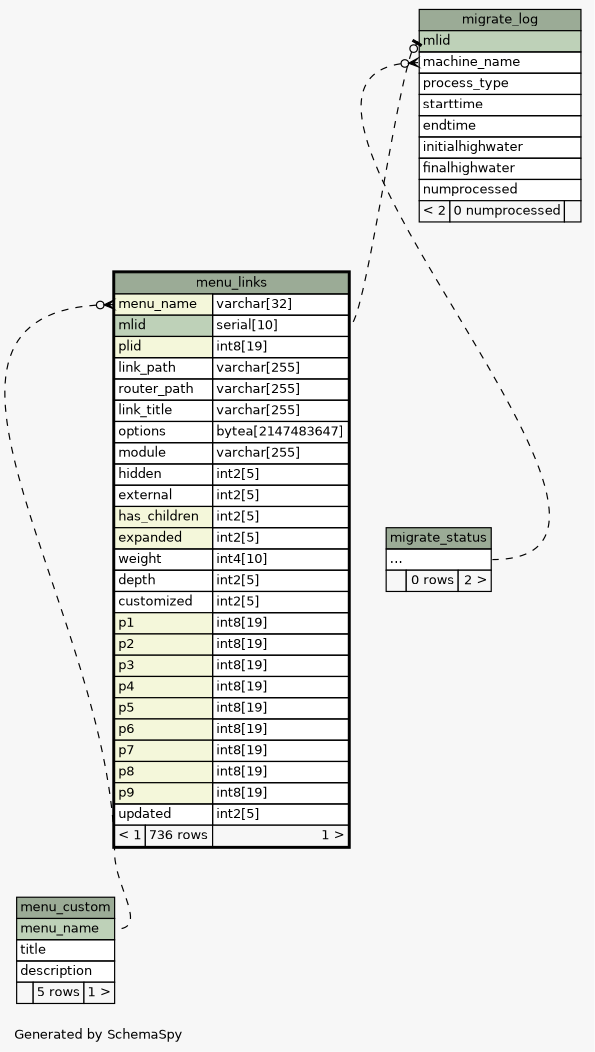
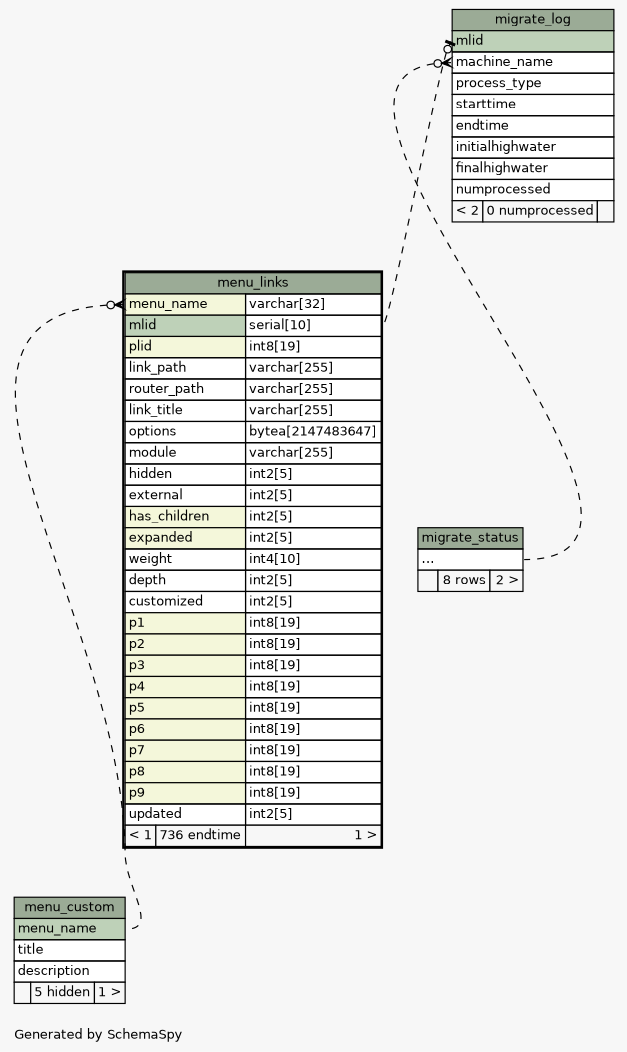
node "migrate_status": text "0 rows" -> "8 rows"
node "menu_links": text "736 rows" -> "736 endtime"
node "menu_custom": text "5 rows" -> "5 hidden"
